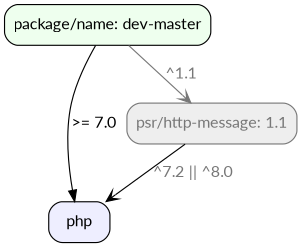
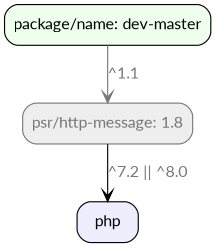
edge "package/name: dev-master" -> "php": removed, label ">= 7.0"
node "psr/http-message: 1.1": label "psr/http-message: 1.1" -> "psr/http-message: 1.8"
